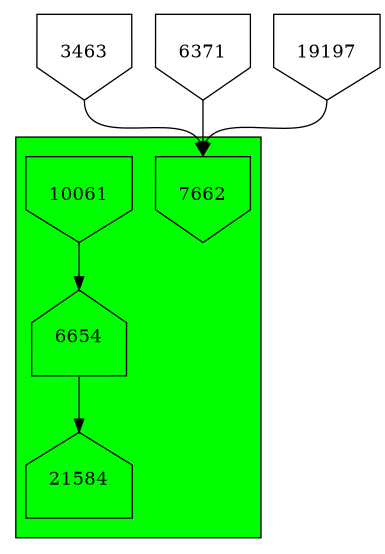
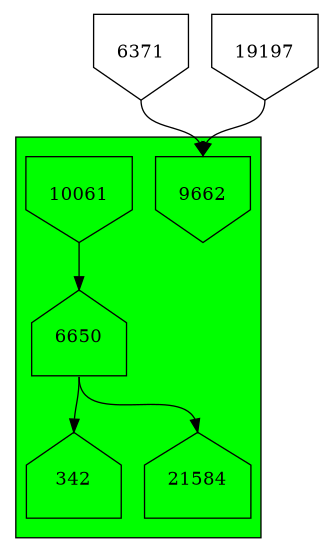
node "3463": removed
node "7662": label "7662" -> "9662"
node "6654": label "6654" -> "6650"
node "342": added
